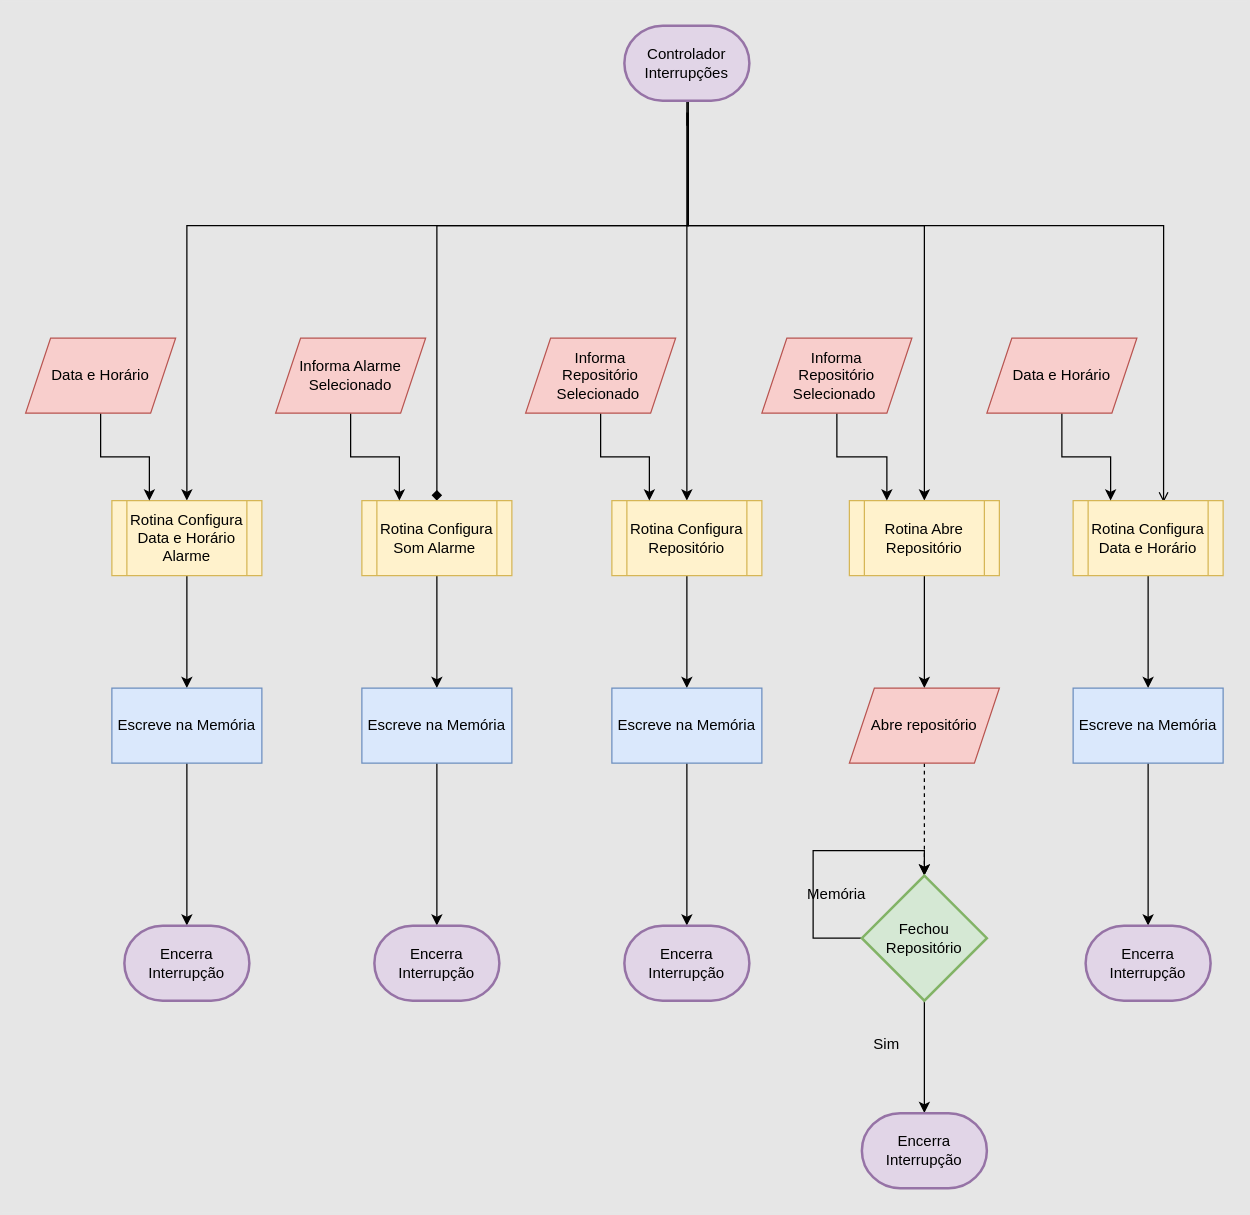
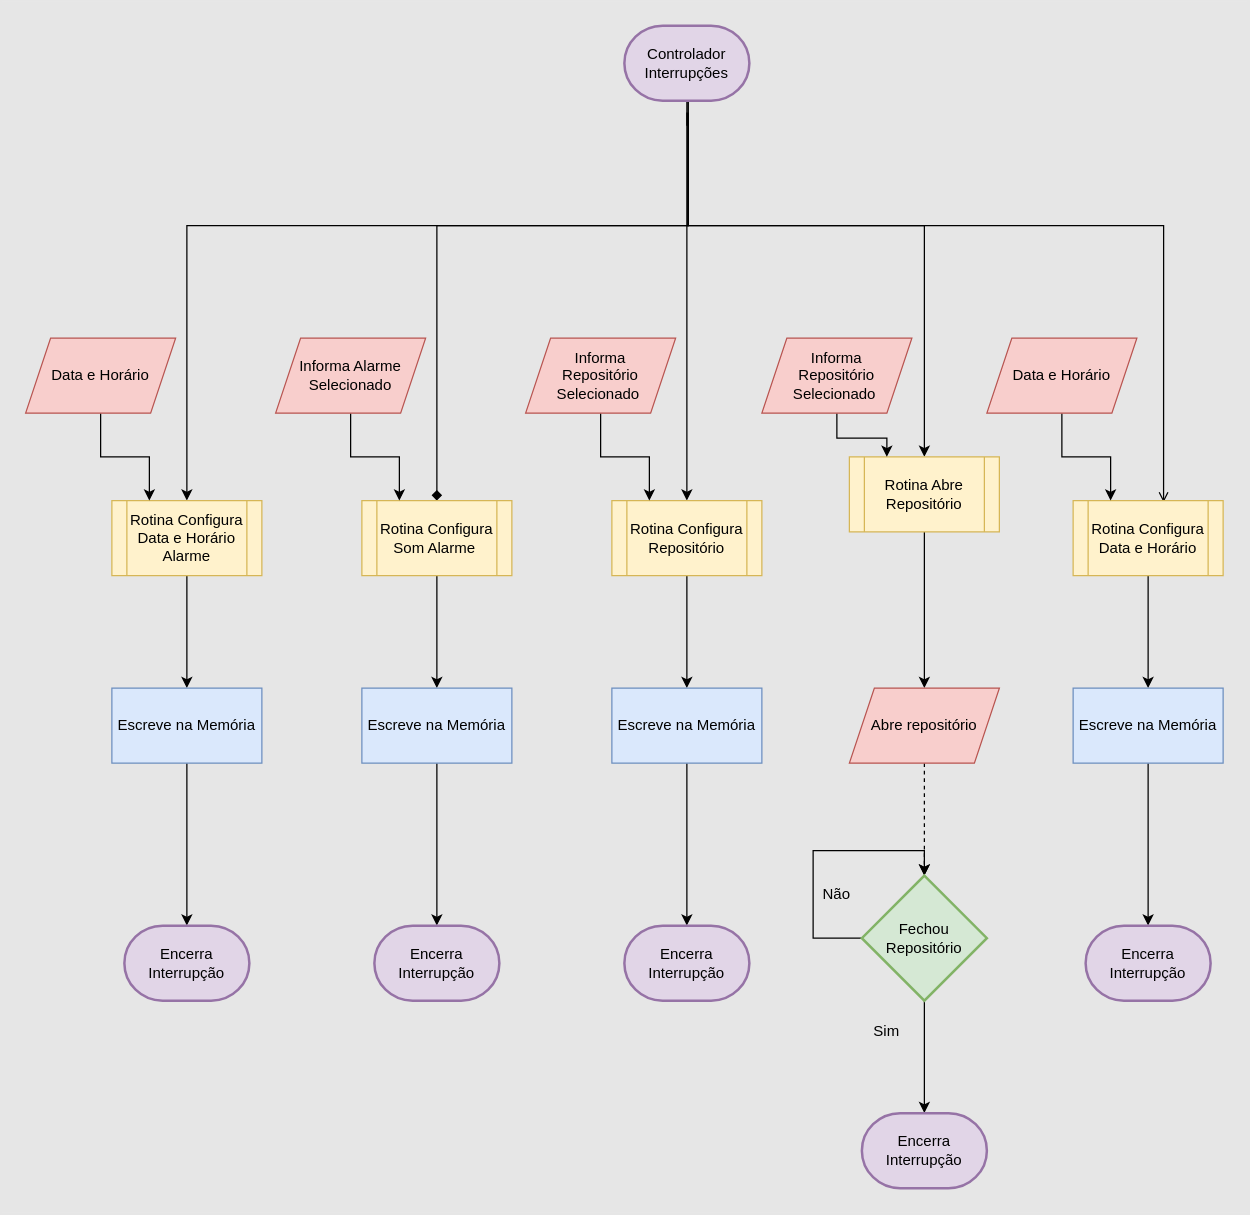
node "Rotina Abre Repositório": moved (924, 538) -> (924, 494)
node "Memória": label "Memória" -> "Não"
node "Sim": moved (887, 1044) -> (887, 1032)
